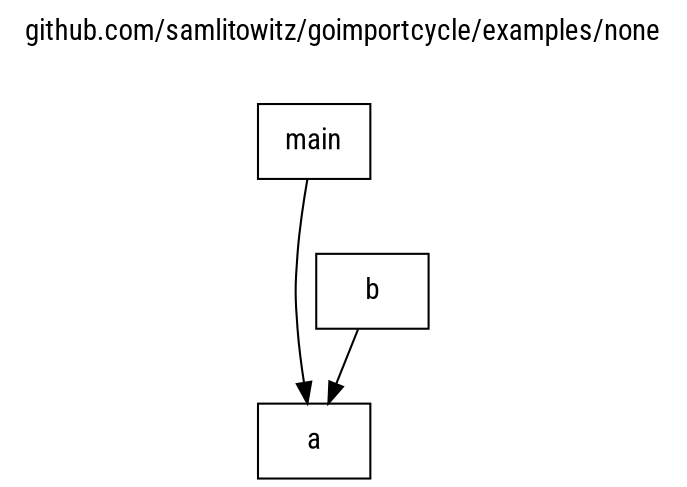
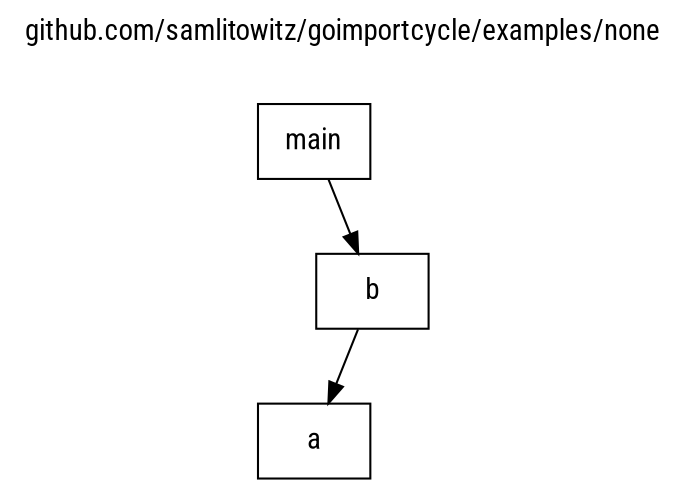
edge "main" -> "a": now "main" -> "b"
